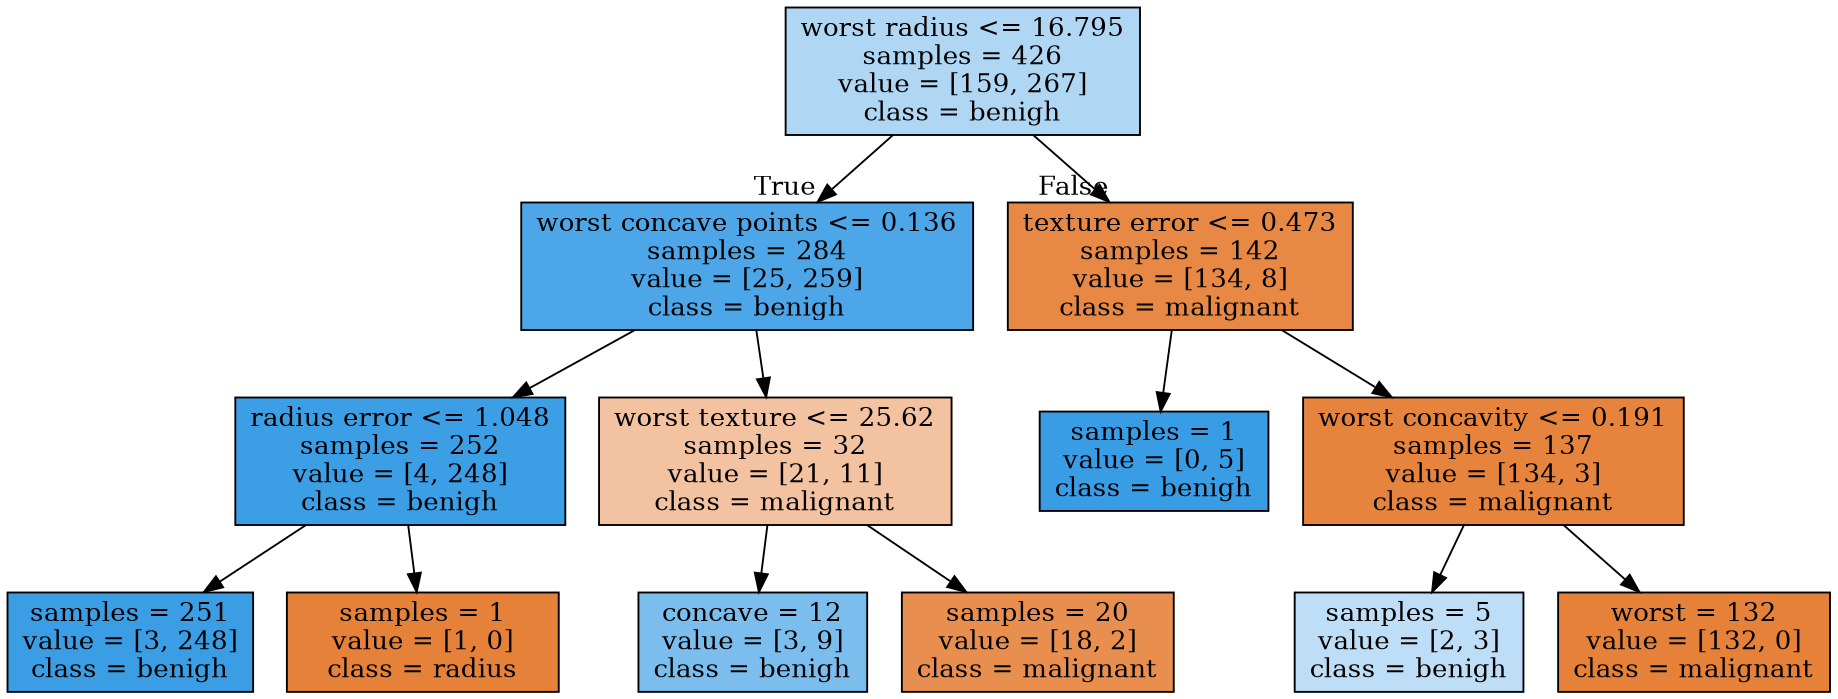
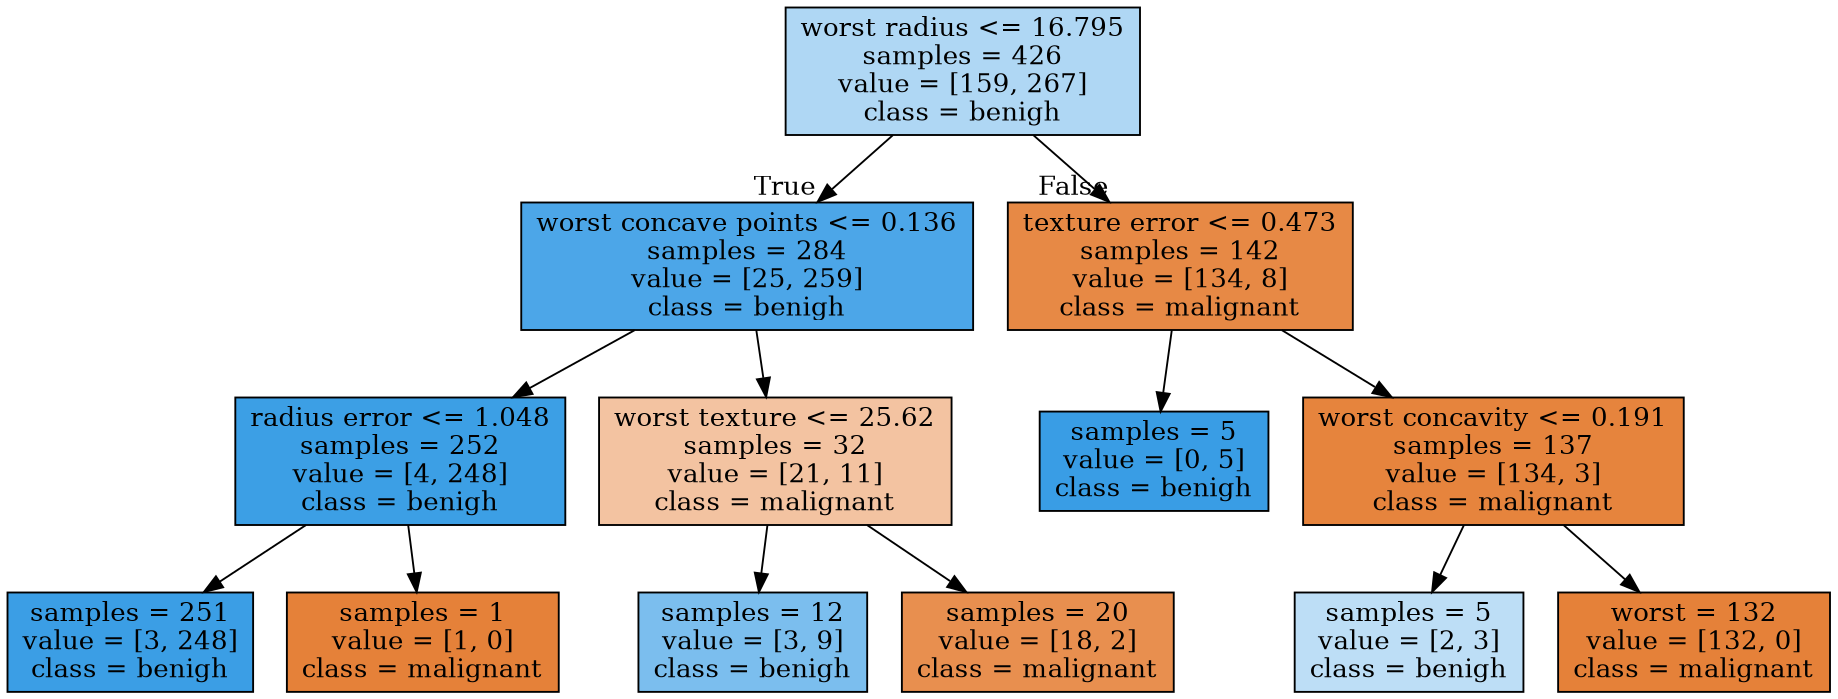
node "samples = 1 value = [0, 5] class = benigh": label "samples = 1 value = [0, 5] class = benigh" -> "samples = 5 value = [0, 5] class = benigh"
node "samples = 1 value = [1, 0] class = radius": label "samples = 1 value = [1, 0] class = radius" -> "samples = 1 value = [1, 0] class = malignant"
node "concave = 12 value = [3, 9] class = benigh": label "concave = 12 value = [3, 9] class = benigh" -> "samples = 12 value = [3, 9] class = benigh"
